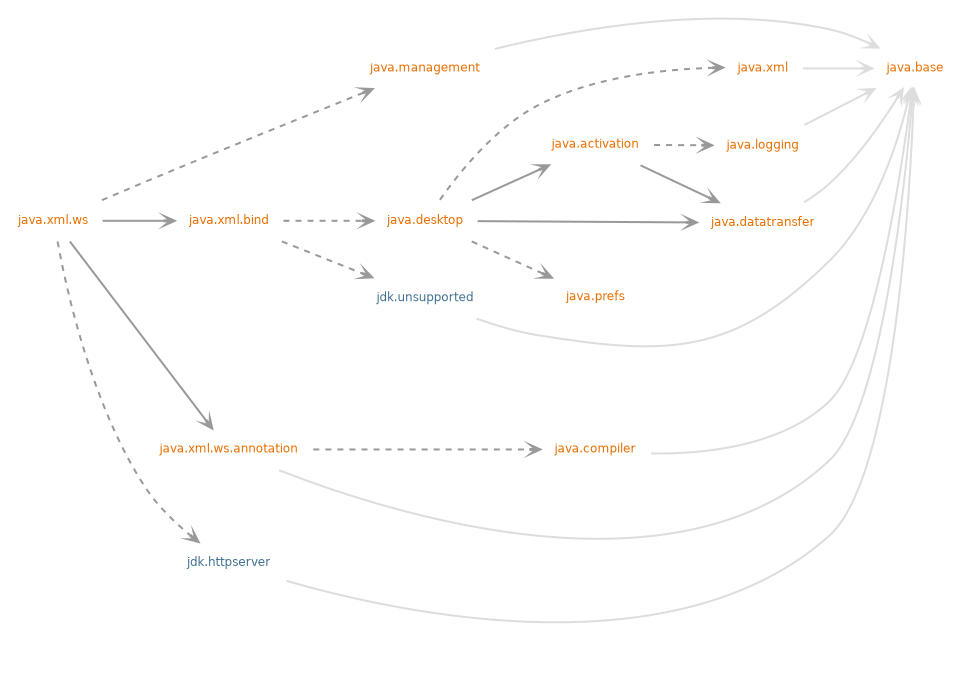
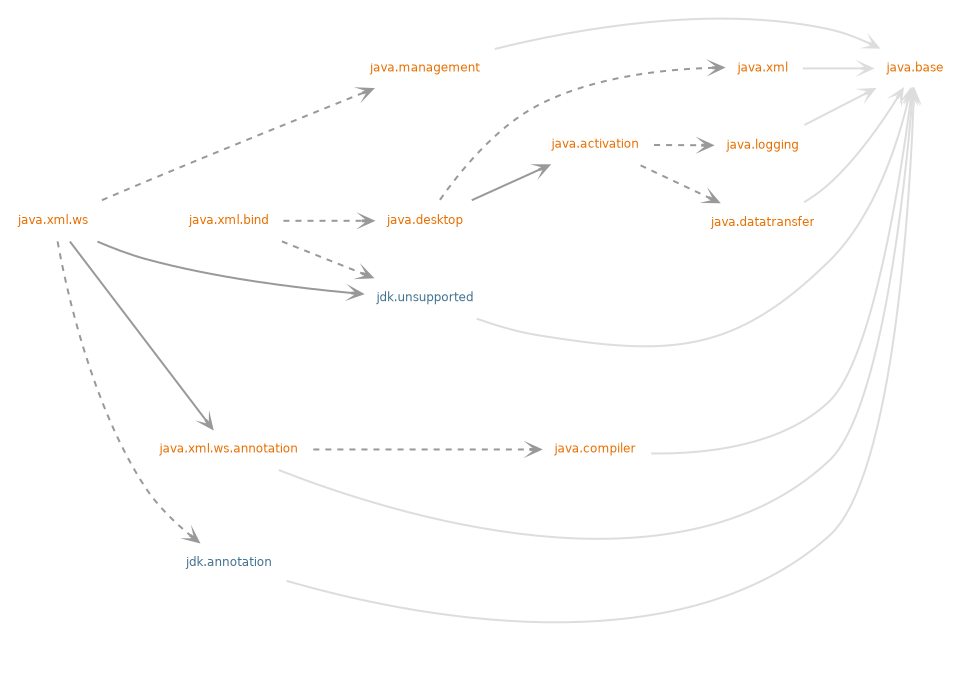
edge "java.activation" -> "java.datatransfer": style solid -> dashed
edge "java.xml.ws" -> "java.xml.bind": now "java.xml.ws" -> "jdk.unsupported"
edge "java.desktop" -> "java.datatransfer": removed
node "java.prefs": removed
node "jdk.httpserver": label "jdk.httpserver" -> "jdk.annotation"
